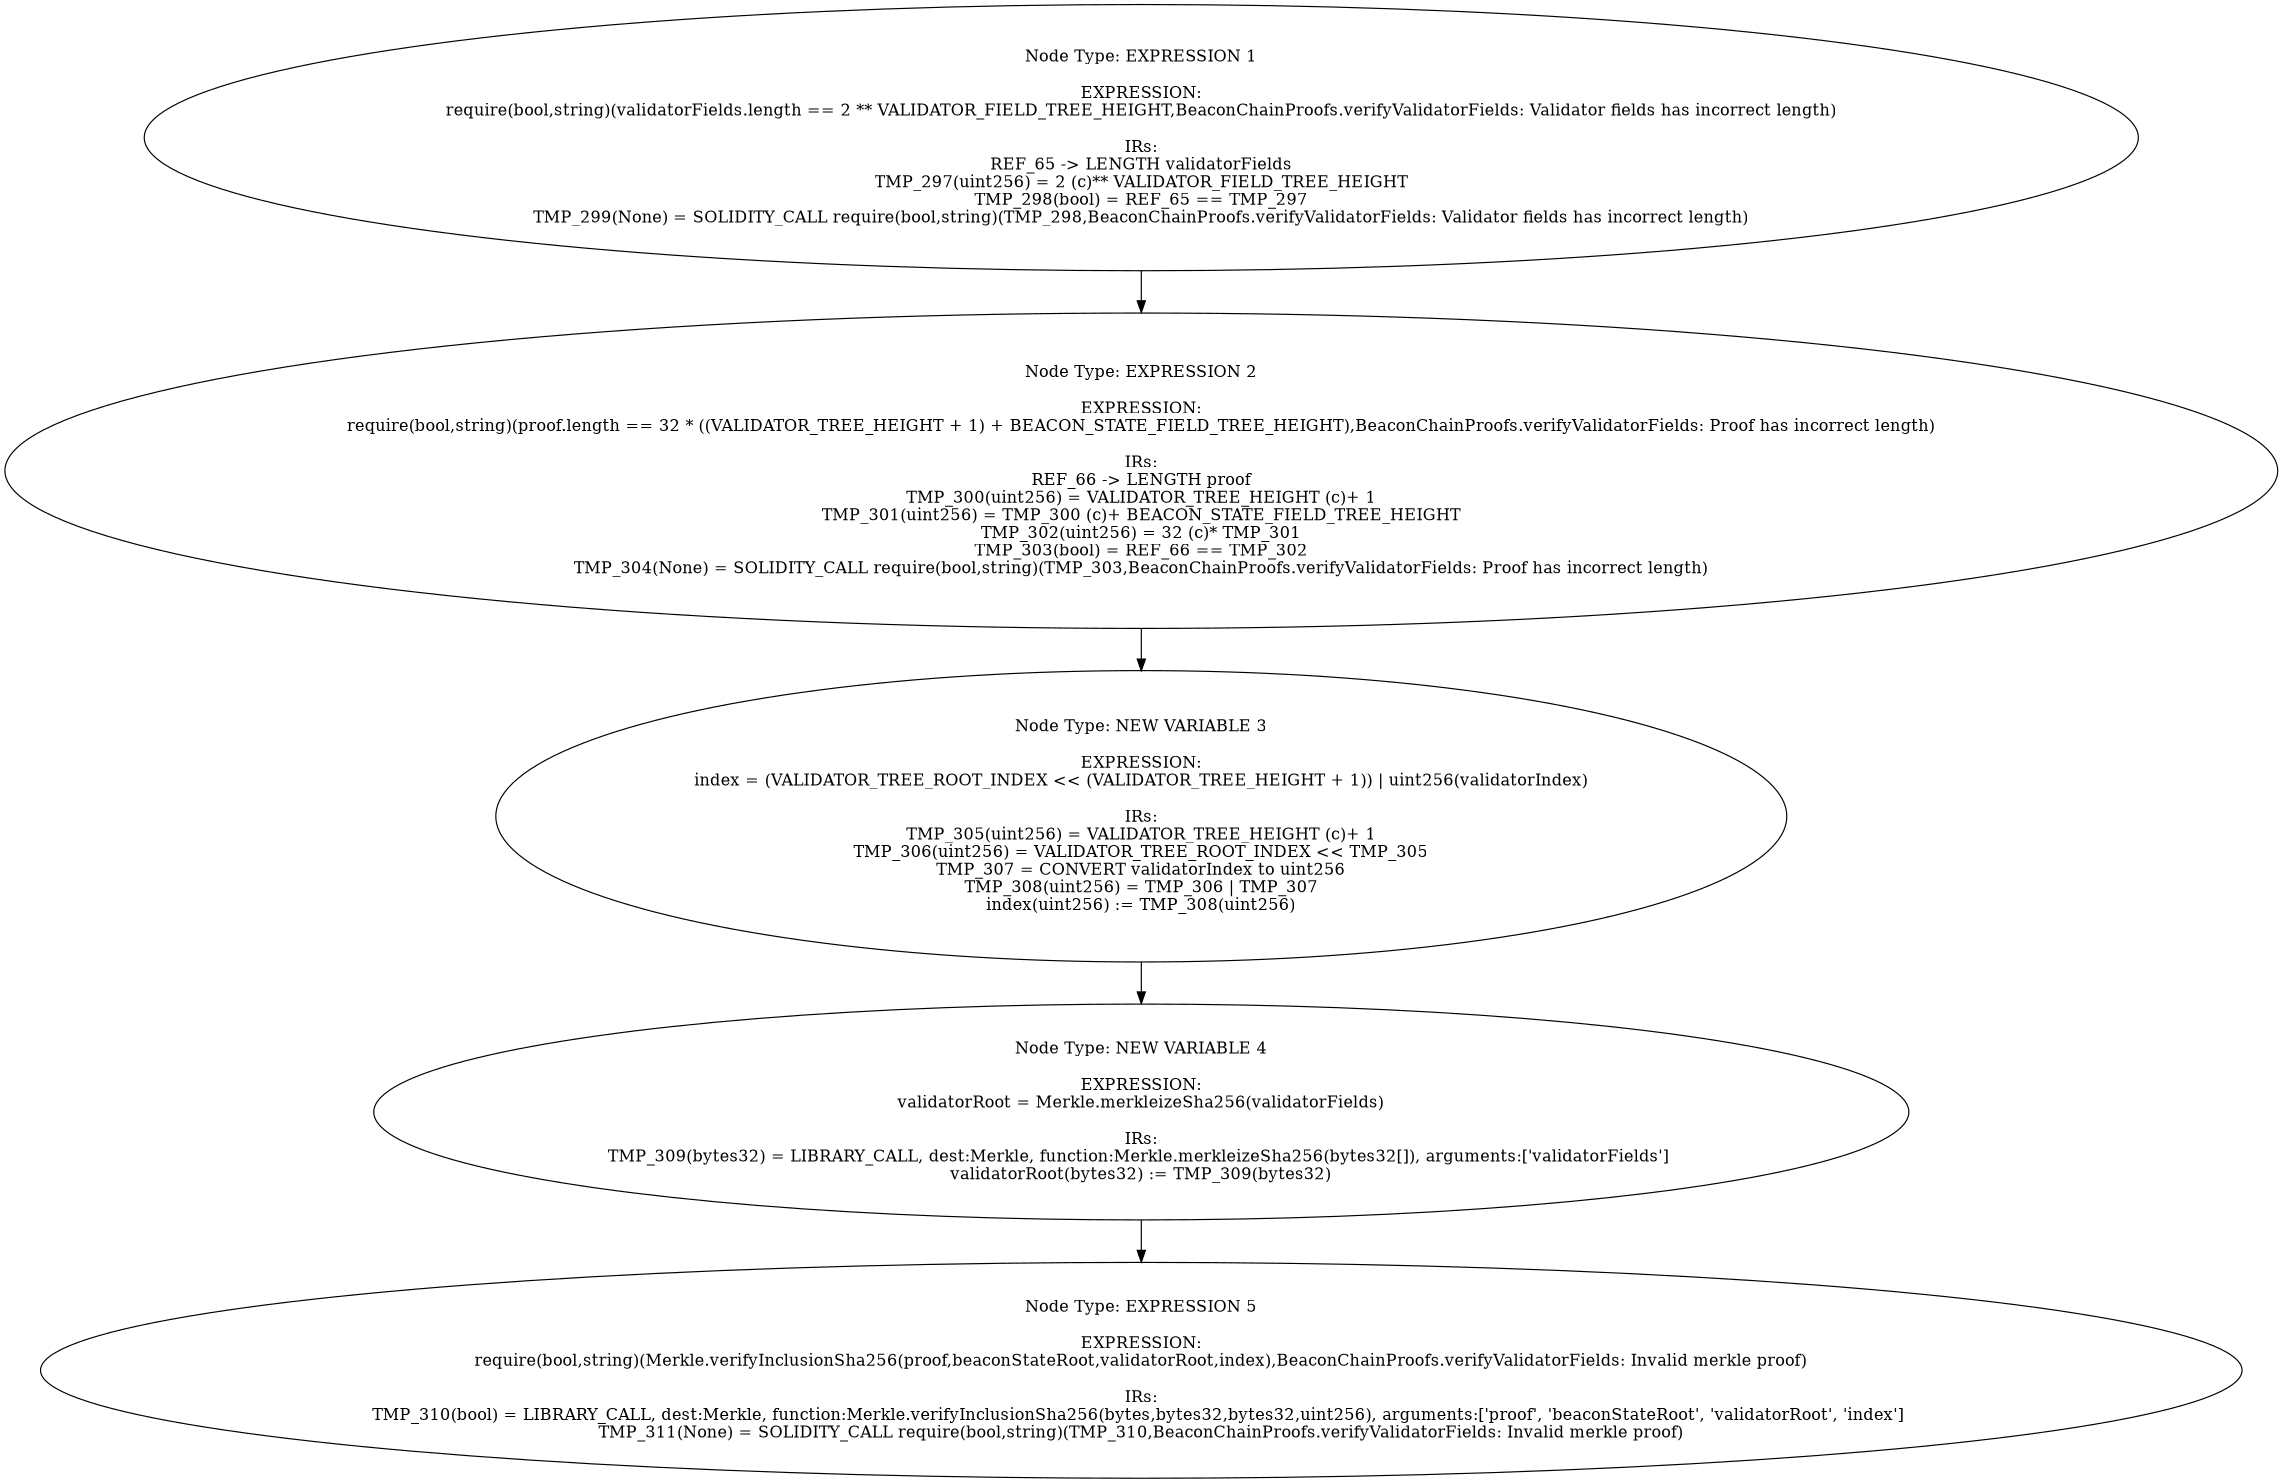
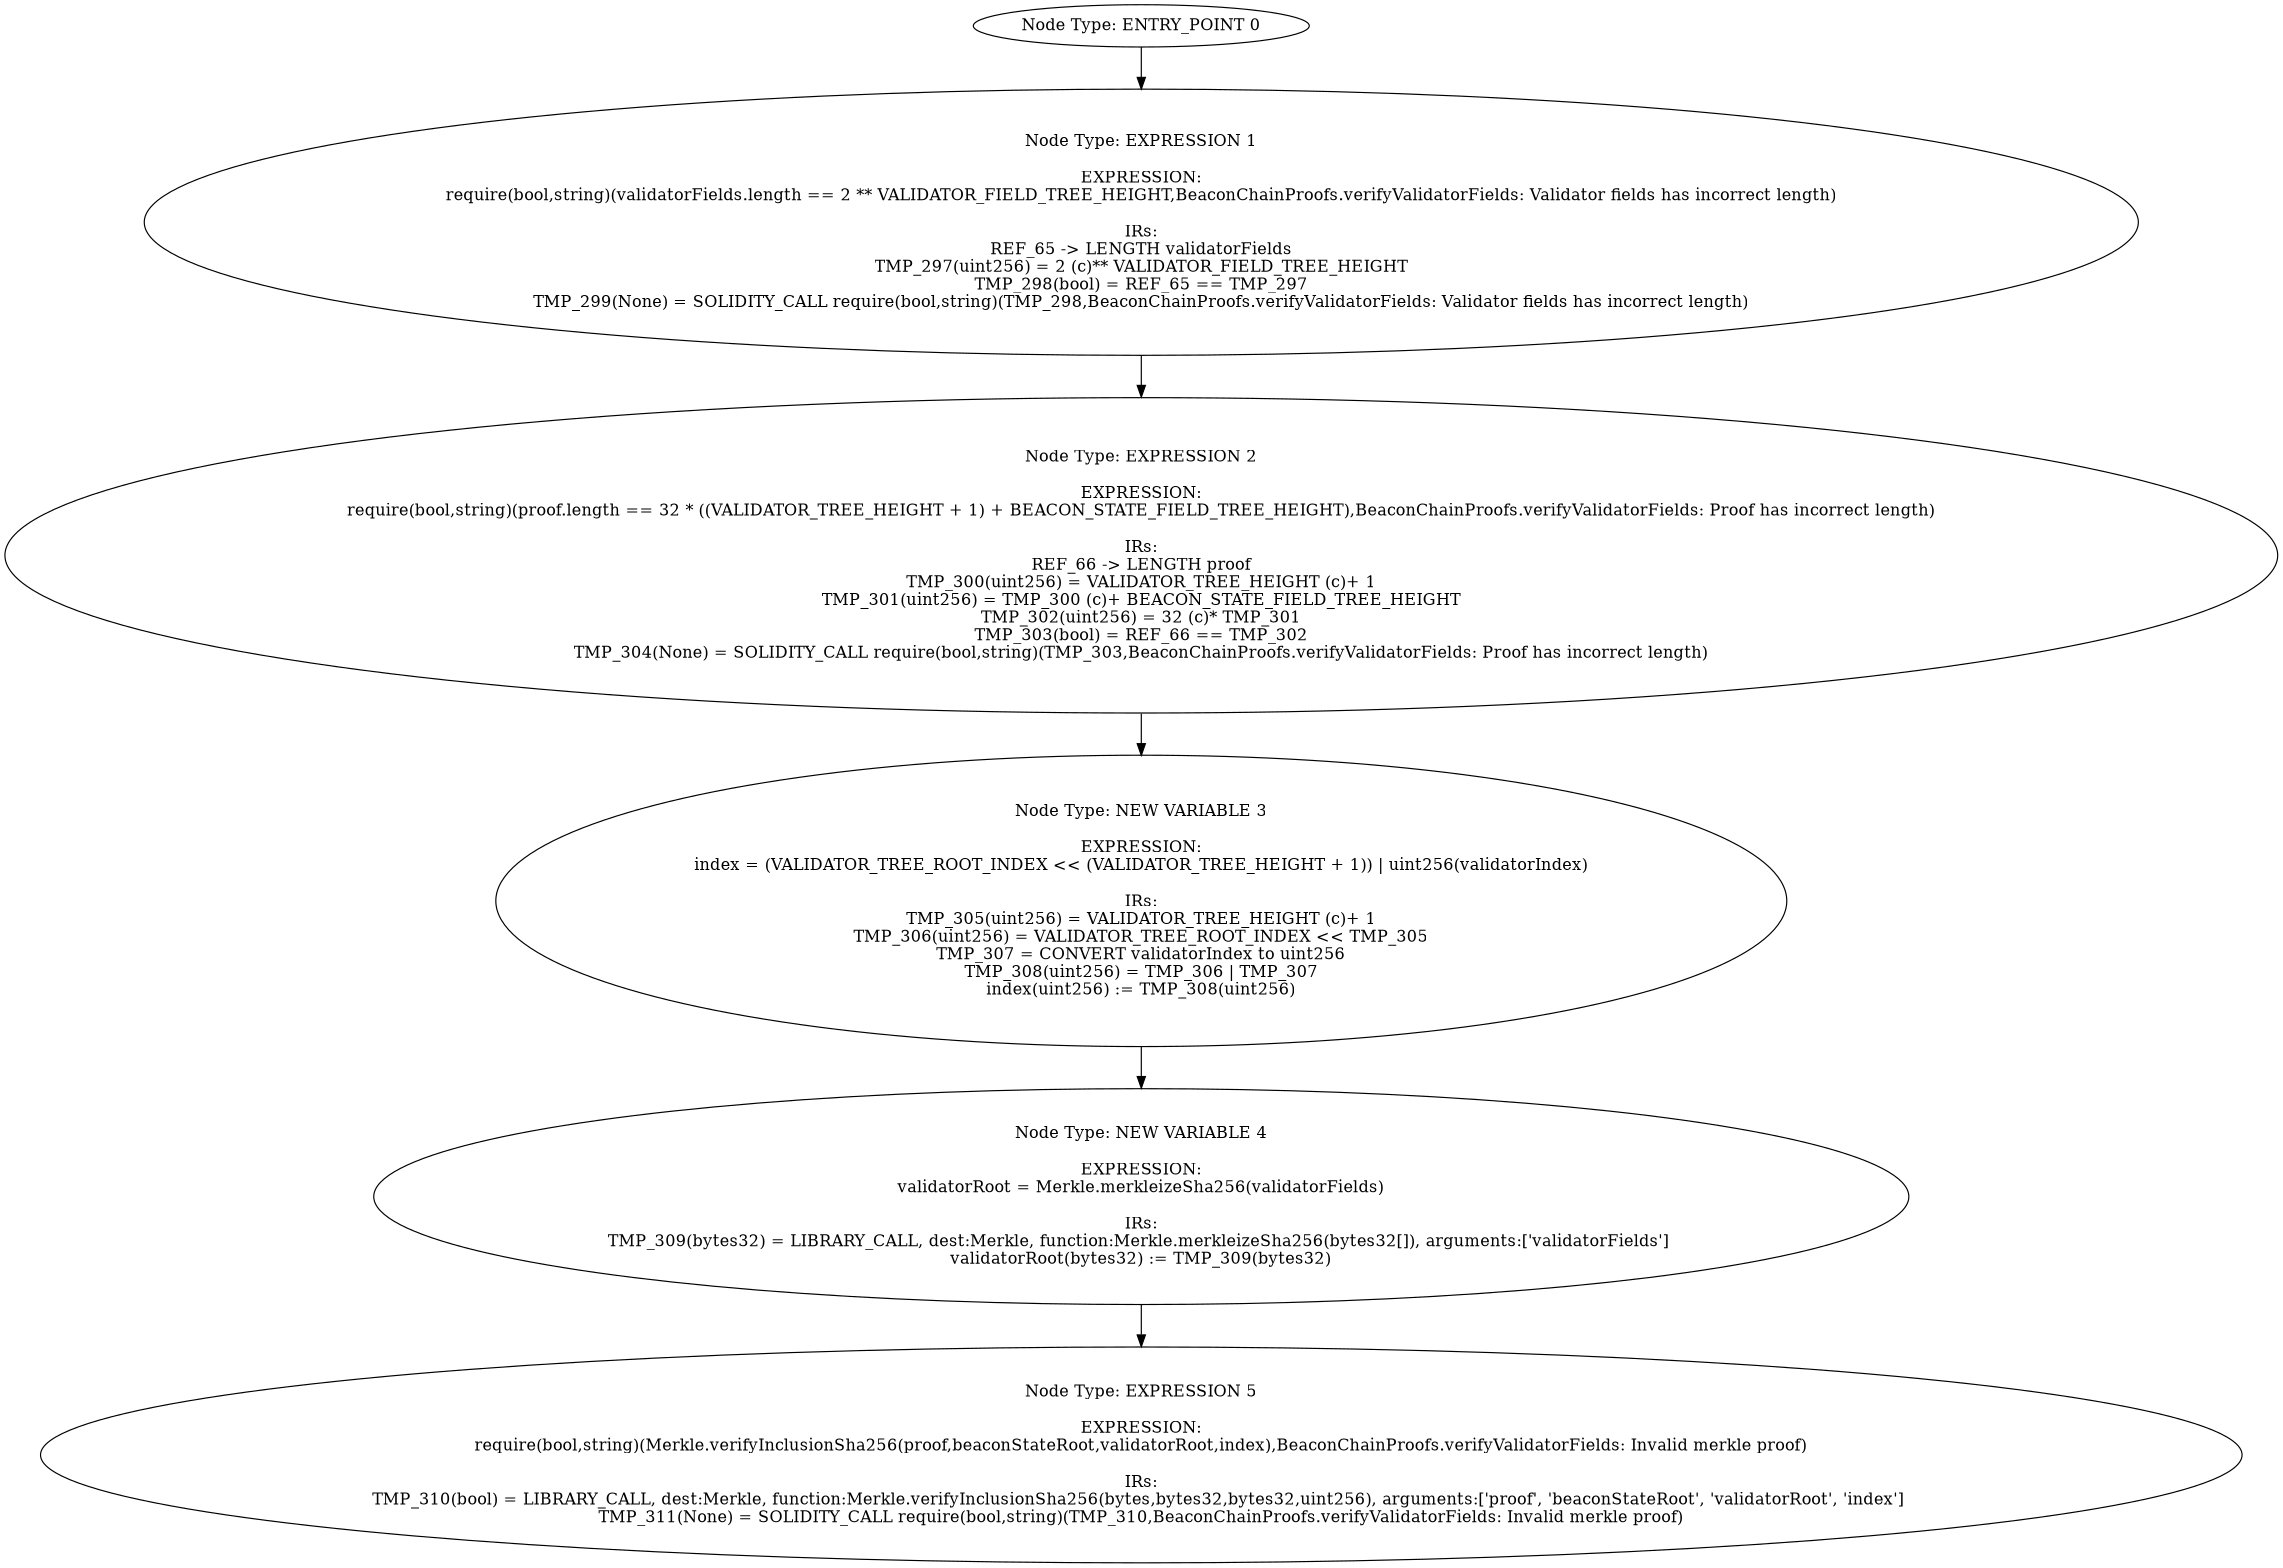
node "Node Type: ENTRY_POINT 0": added
